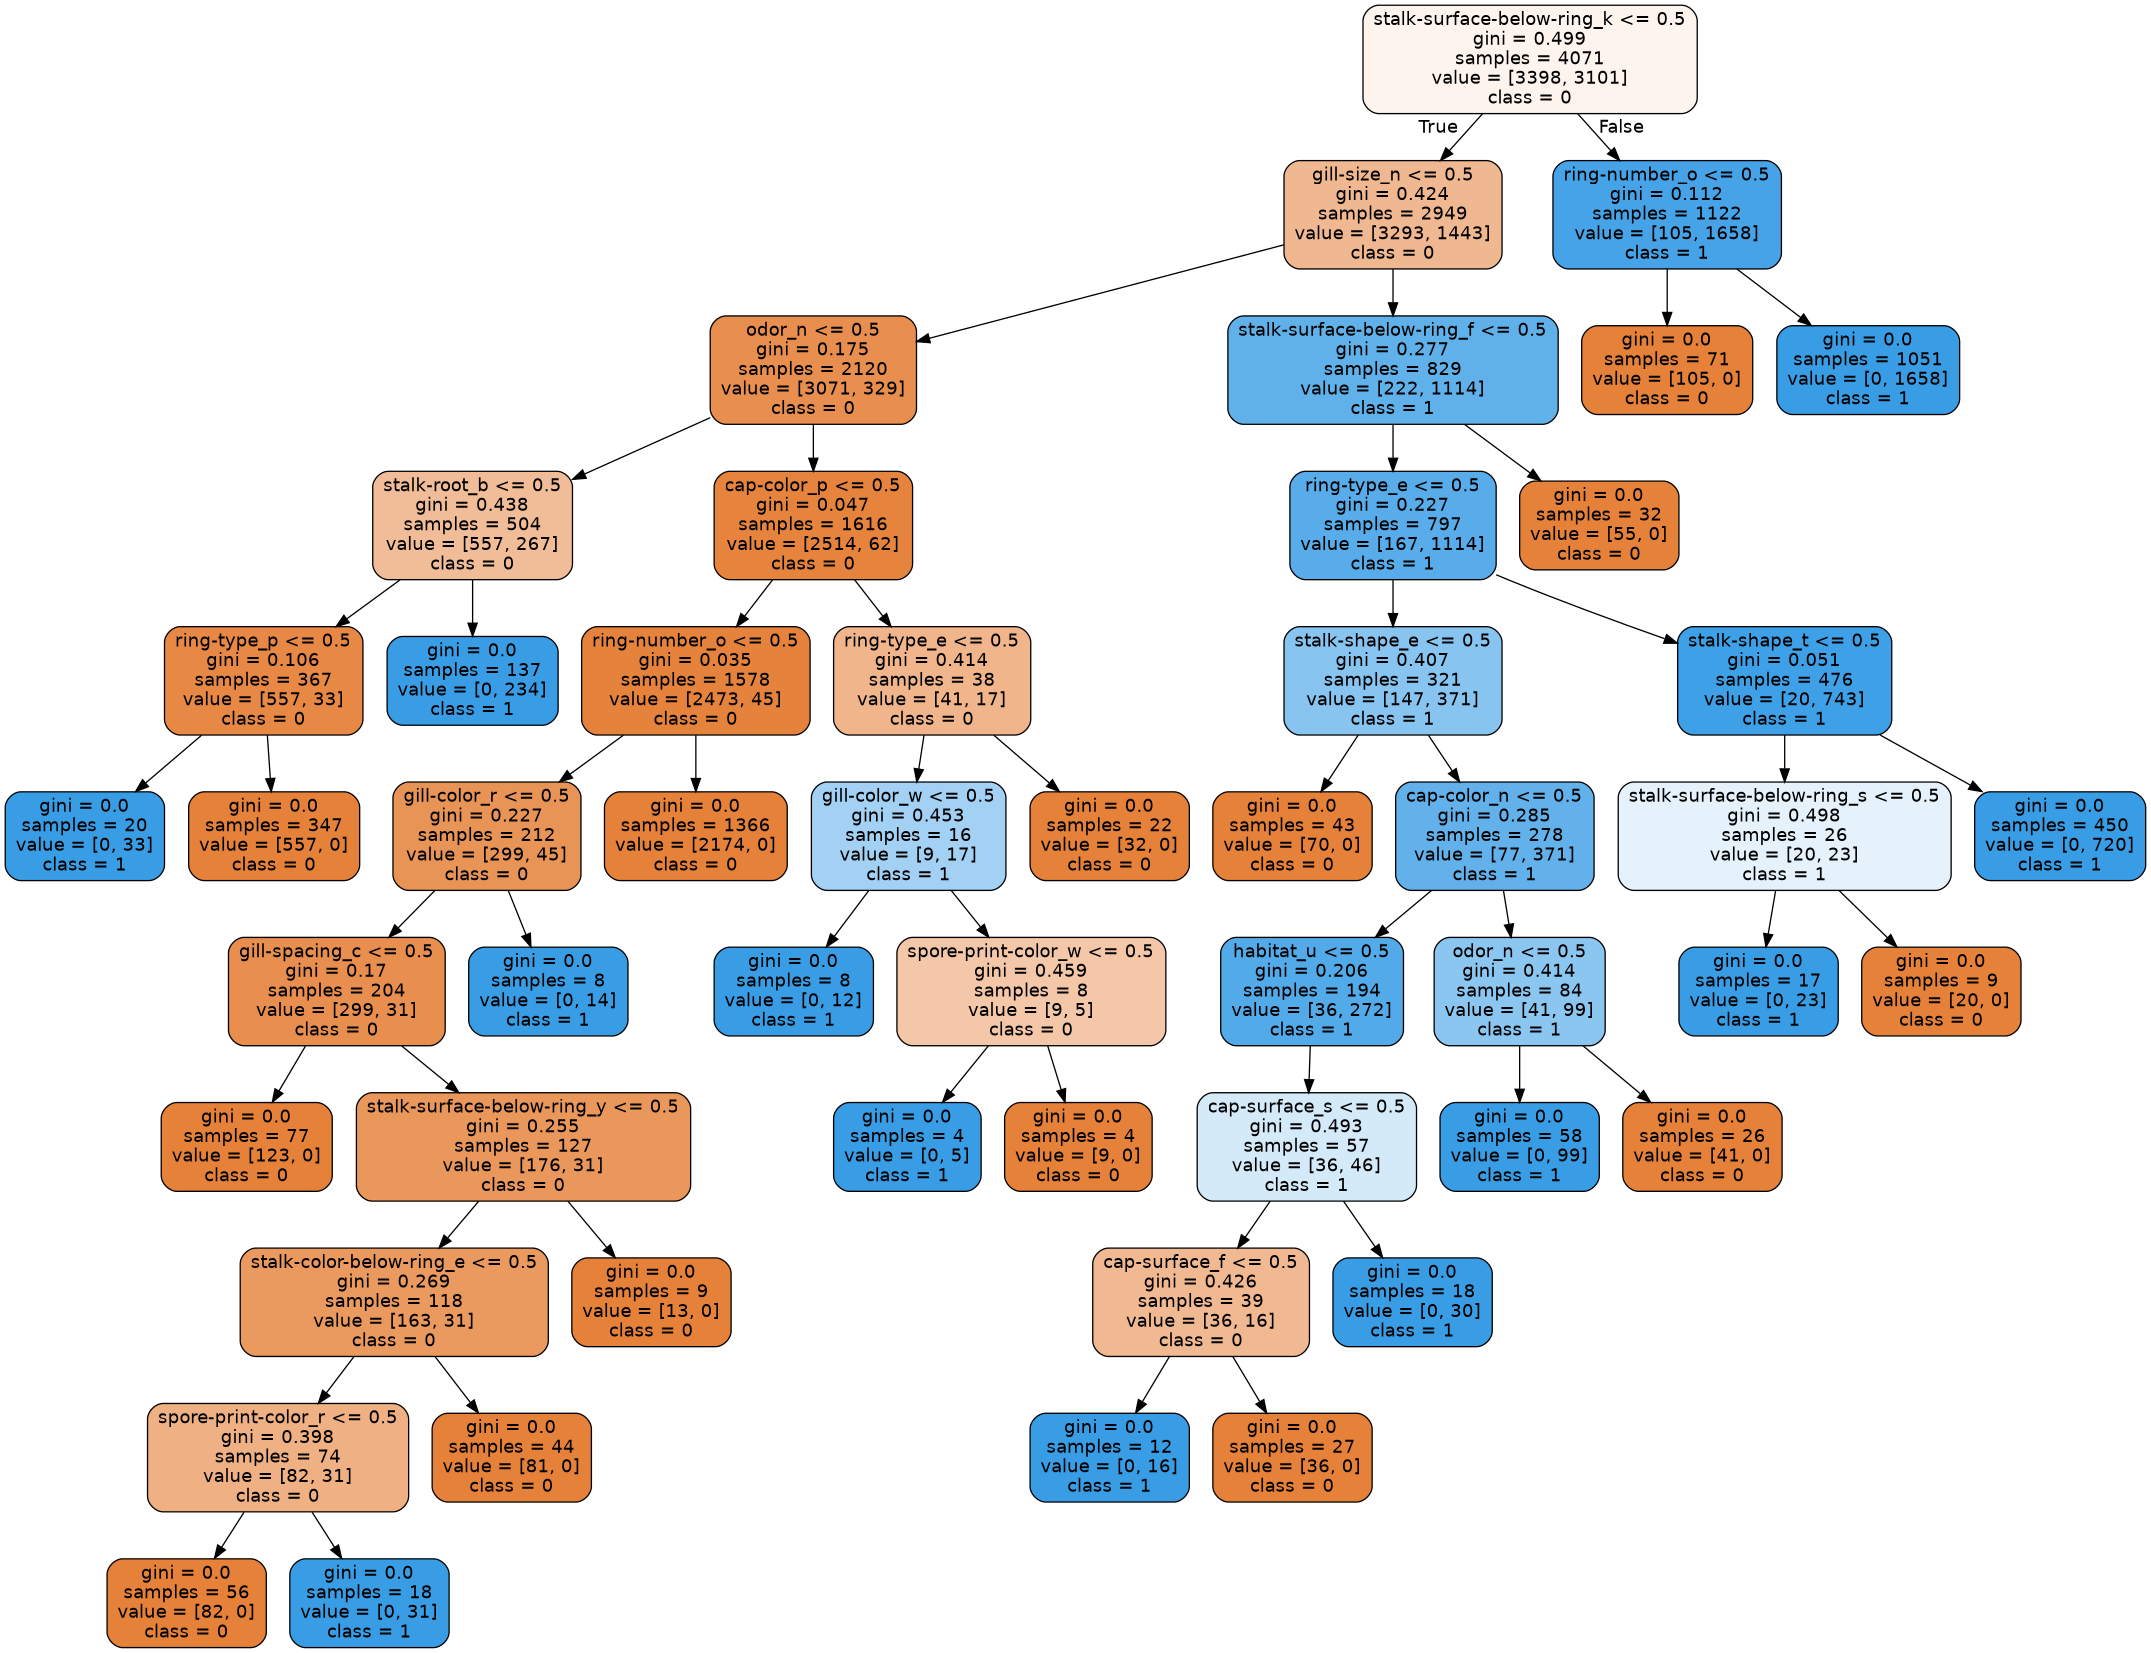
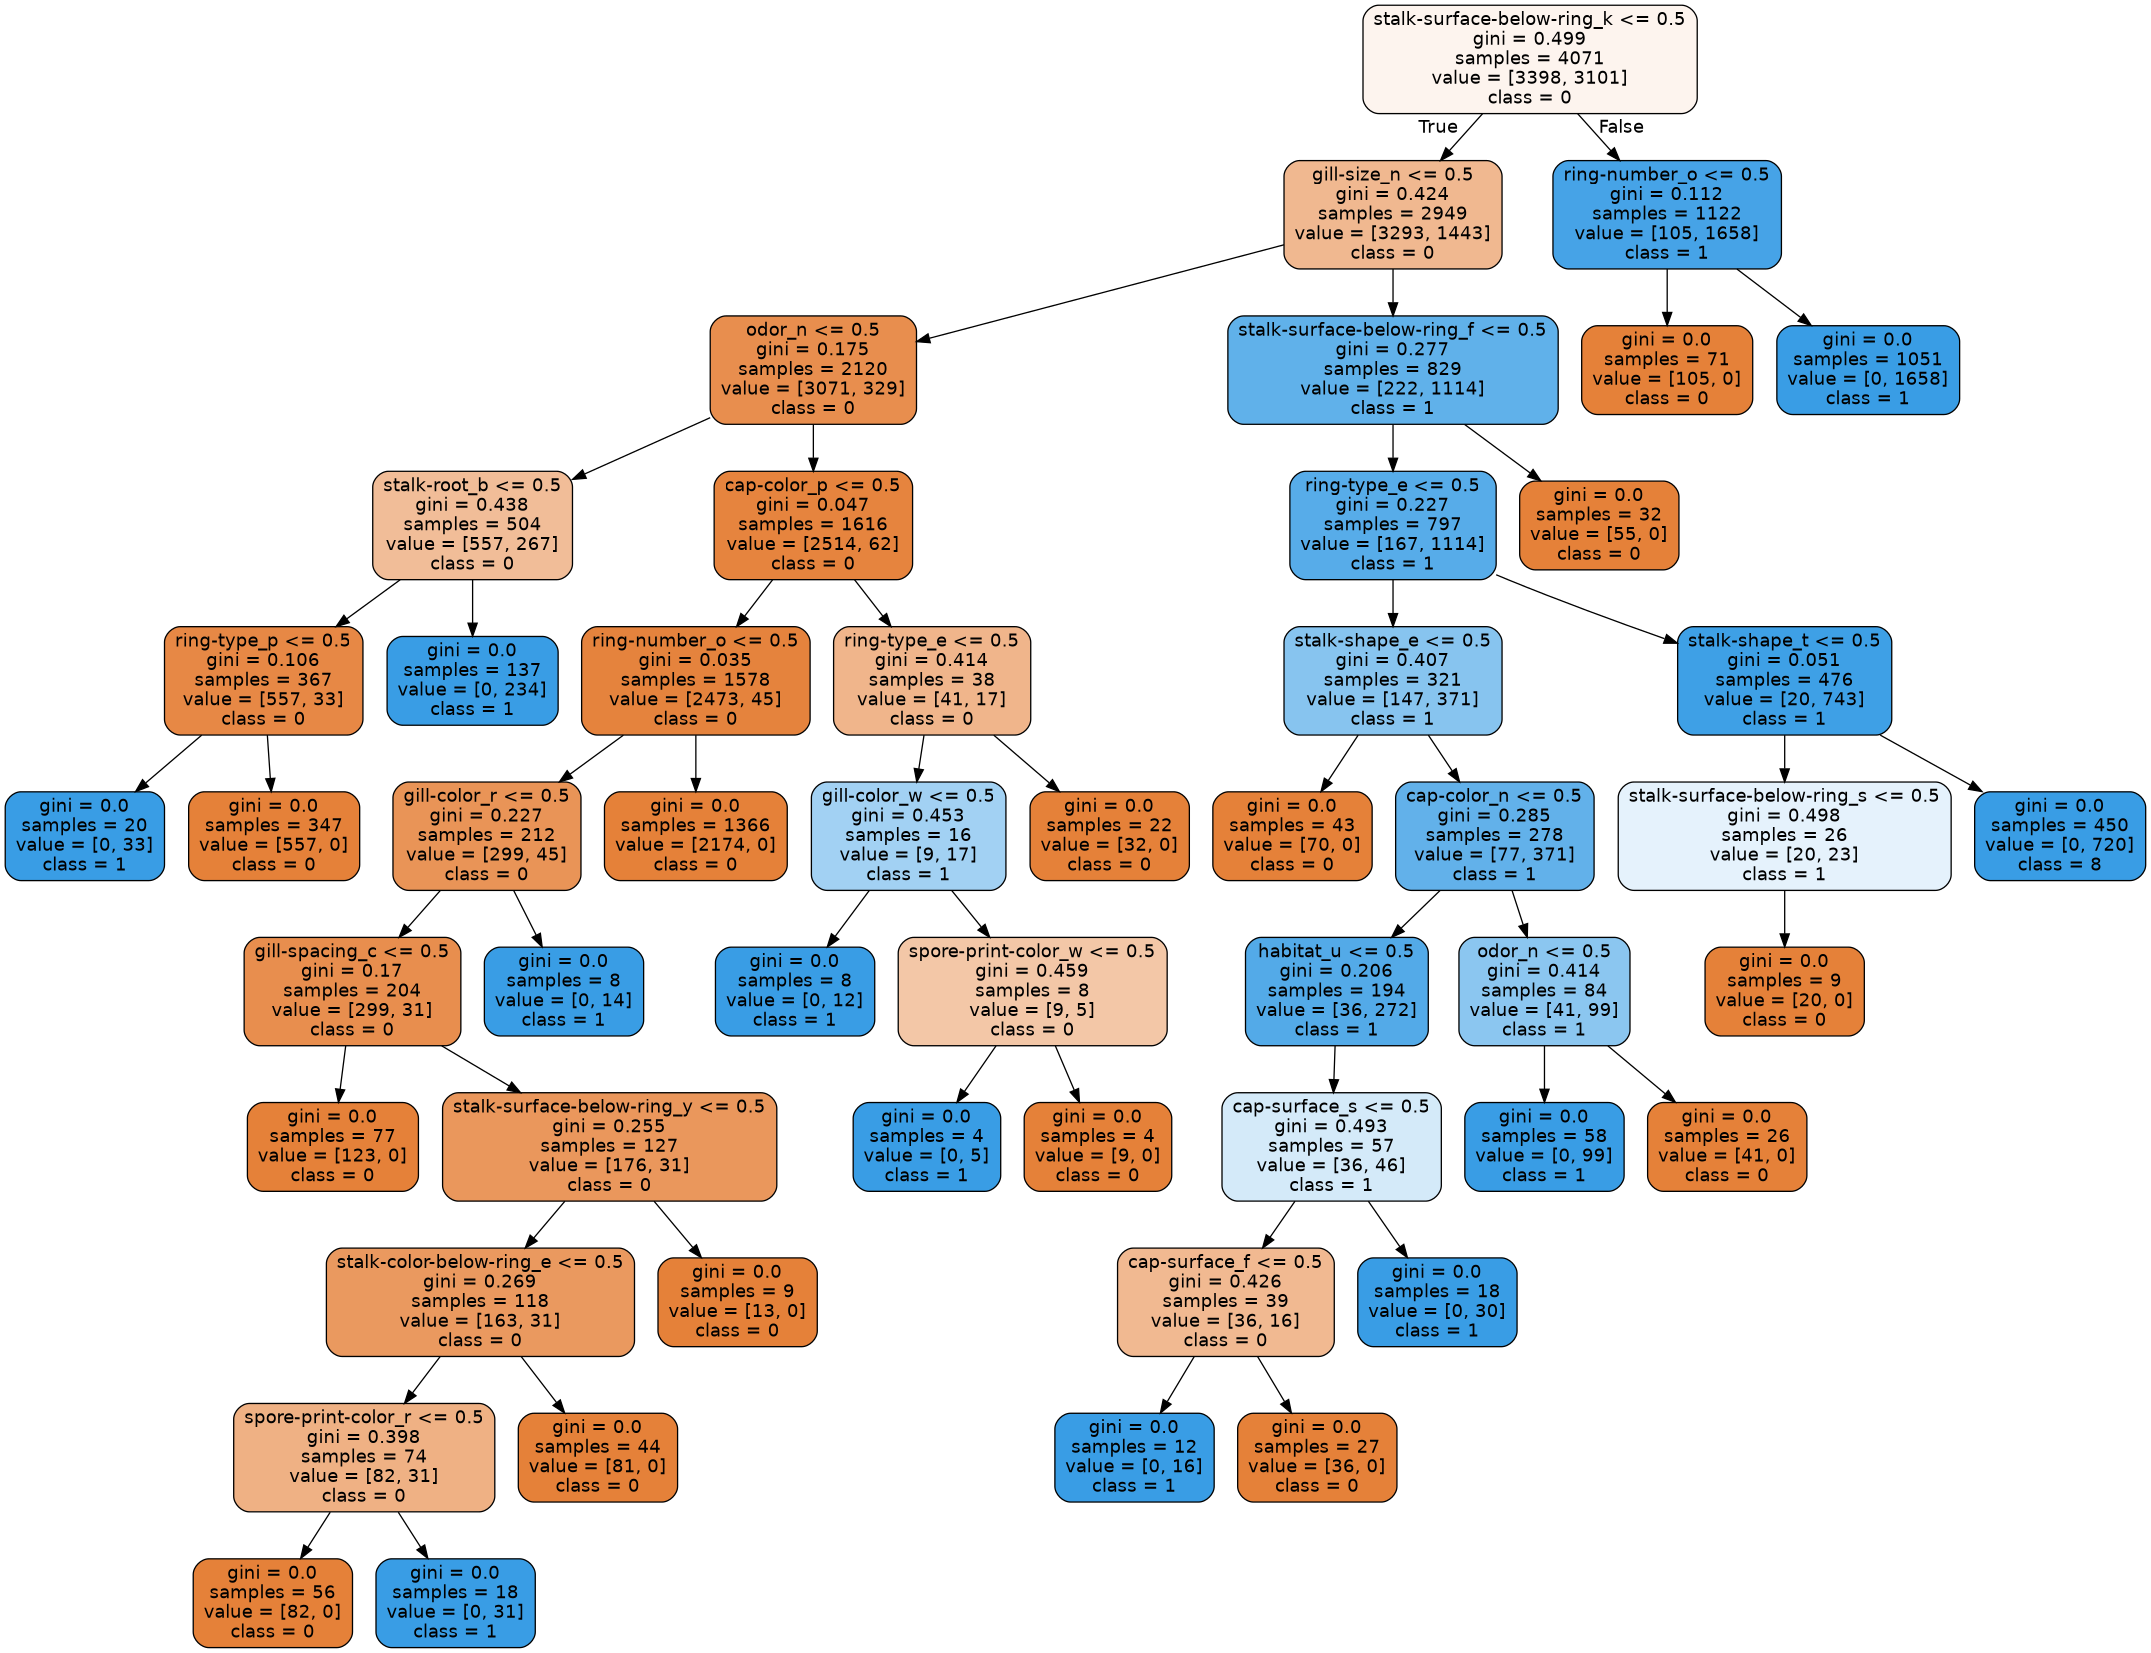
node "gini = 0.0 samples = 450 value = [0, 720] class = 1": label "gini = 0.0 samples = 450 value = [0, 720] class = 1" -> "gini = 0.0 samples = 450 value = [0, 720] class = 8"
node "gini = 0.0 samples = 17 value = [0, 23] class = 1": removed
